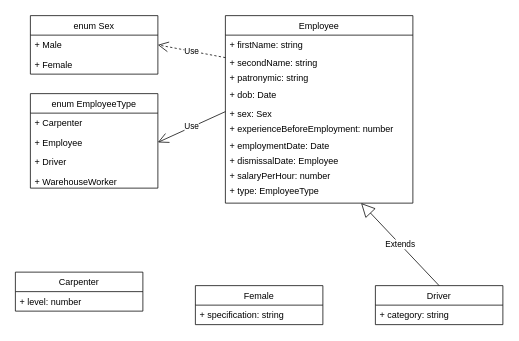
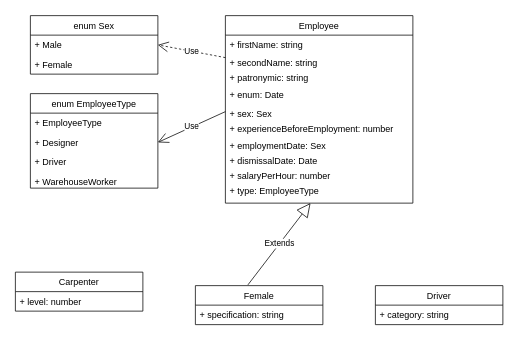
node "+ dob: Date": label "+ dob: Date" -> "+ enum: Date"
node "+ Carpenter": label "+ Carpenter" -> "+ EmployeeType"
node "+ Employee": label "+ Employee" -> "+ Designer"
node "+ employmentDate: Date": label "+ employmentDate: Date" -> "+ employmentDate: Sex"
node "+ dismissalDate: Employee": label "+ dismissalDate: Employee" -> "+ dismissalDate: Date"
edge "Driver" -> "+ type: EmployeeType": removed, label "Extends"
edge "Female" -> "+ type: EmployeeType": added, label "Extends"
